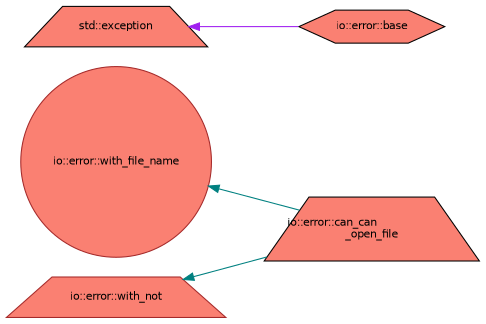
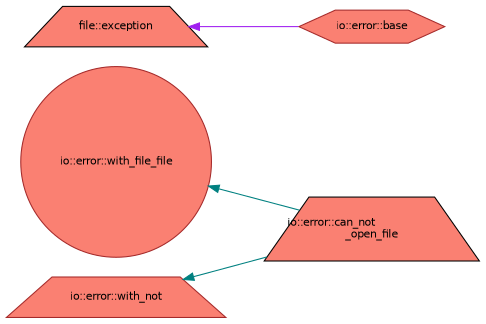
node "std::exception": label "std::exception" -> "file::exception"
node "io::error::base": color black -> brown
node "io::error::with_file_name": label "io::error::with_file_name" -> "io::error::with_file_file"
node "io::error::can_can _open_file": label "io::error::can_can _open_file" -> "io::error::can_not _open_file"
